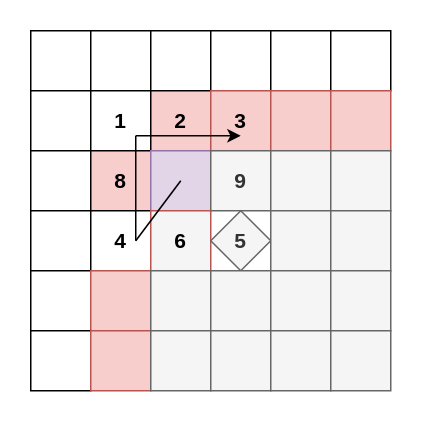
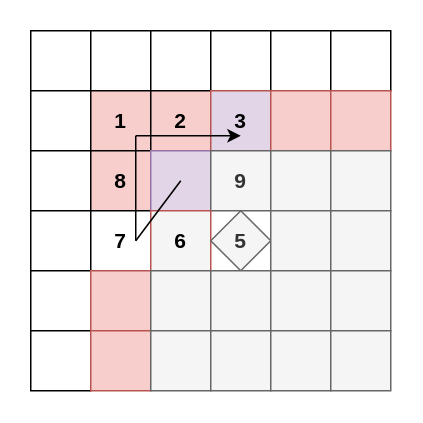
node "1": fillcolor #ffffff -> #f8cecc
node "3": fillcolor #f8cecc -> #e1d5e7
node "4": label "4" -> "7"
